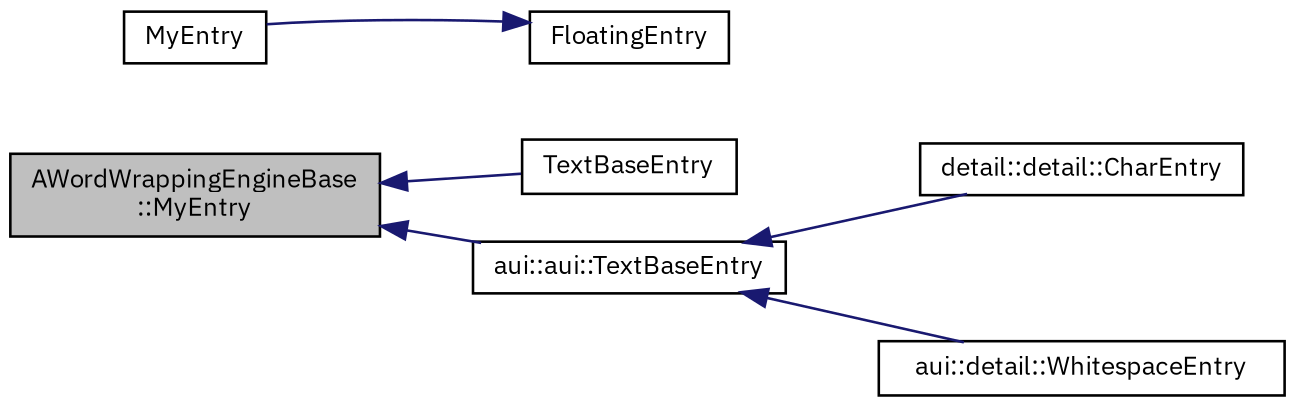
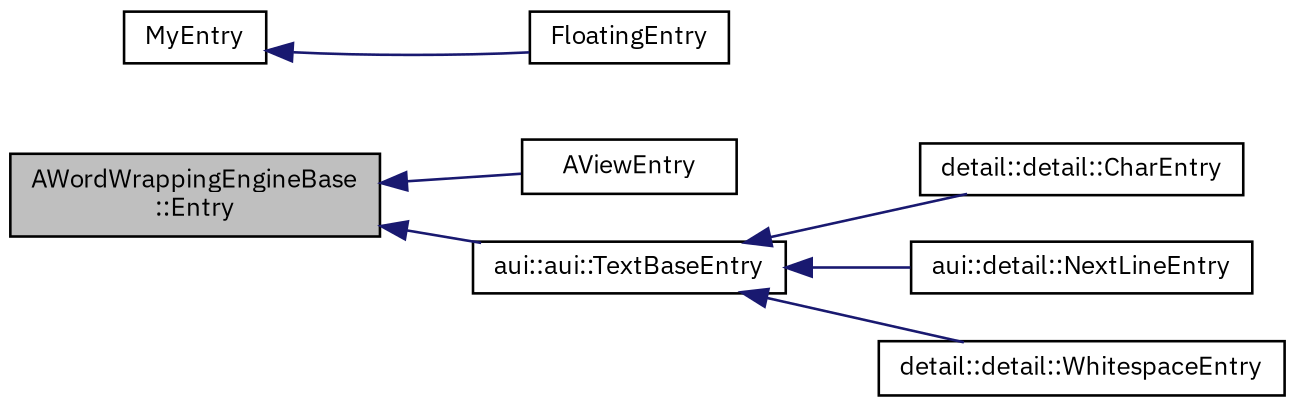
edge "MyEntry" -> "FloatingEntry": reversed
node "TextBaseEntry": label "TextBaseEntry" -> "AViewEntry"
node "AWordWrappingEngineBase ::MyEntry": label "AWordWrappingEngineBase ::MyEntry" -> "AWordWrappingEngineBase ::Entry"
node "aui::detail::NextLineEntry": added
node "aui::detail::WhitespaceEntry": label "aui::detail::WhitespaceEntry" -> "detail::detail::WhitespaceEntry"
